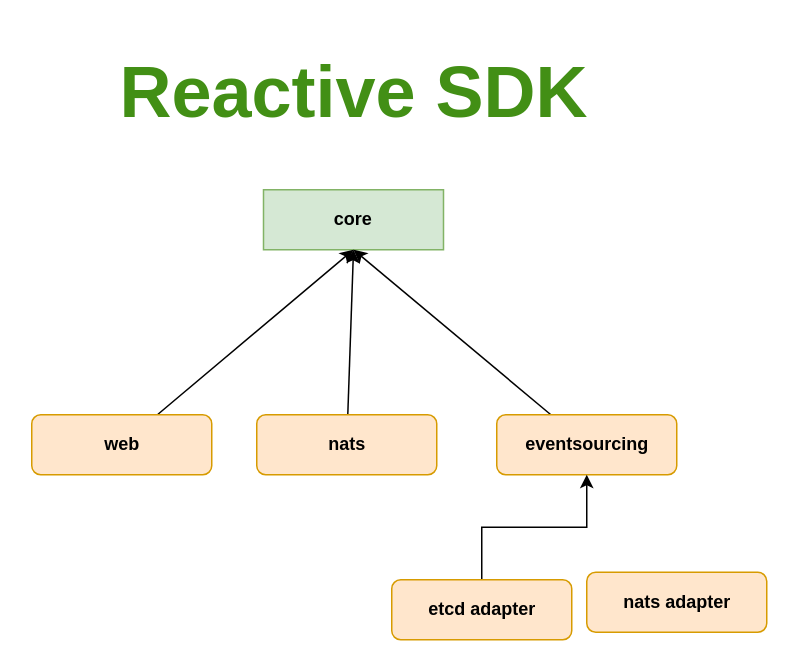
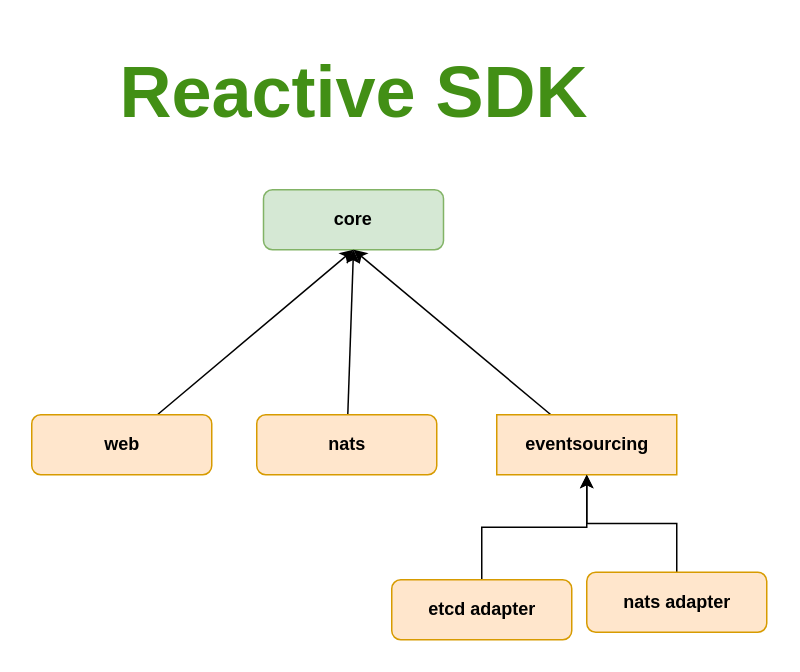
node "core": shape rectangle -> rounded rectangle
node "eventsourcing": shape rounded rectangle -> rectangle
edge "nats adapter" -> "eventsourcing": added
